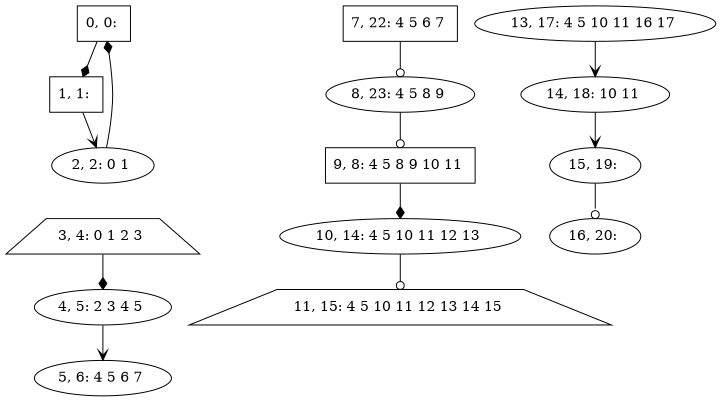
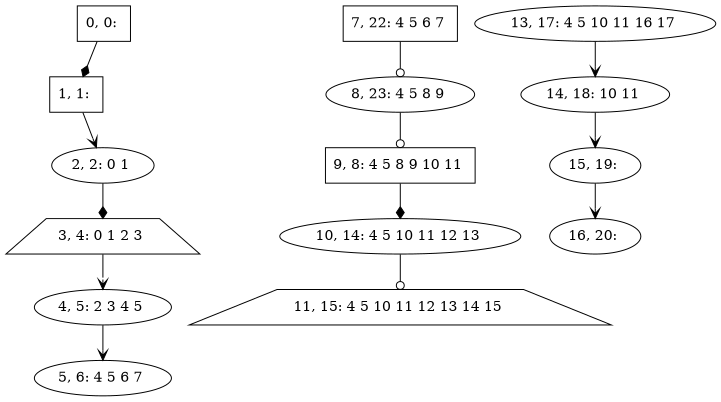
edge "2, 2: 0 1" -> "0, 0:": now "2, 2: 0 1" -> "3, 4: 0 1 2 3"
edge "15, 19:" -> "16, 20:": arrowhead odot -> vee
edge "3, 4: 0 1 2 3" -> "4, 5: 2 3 4 5": arrowhead diamond -> vee
